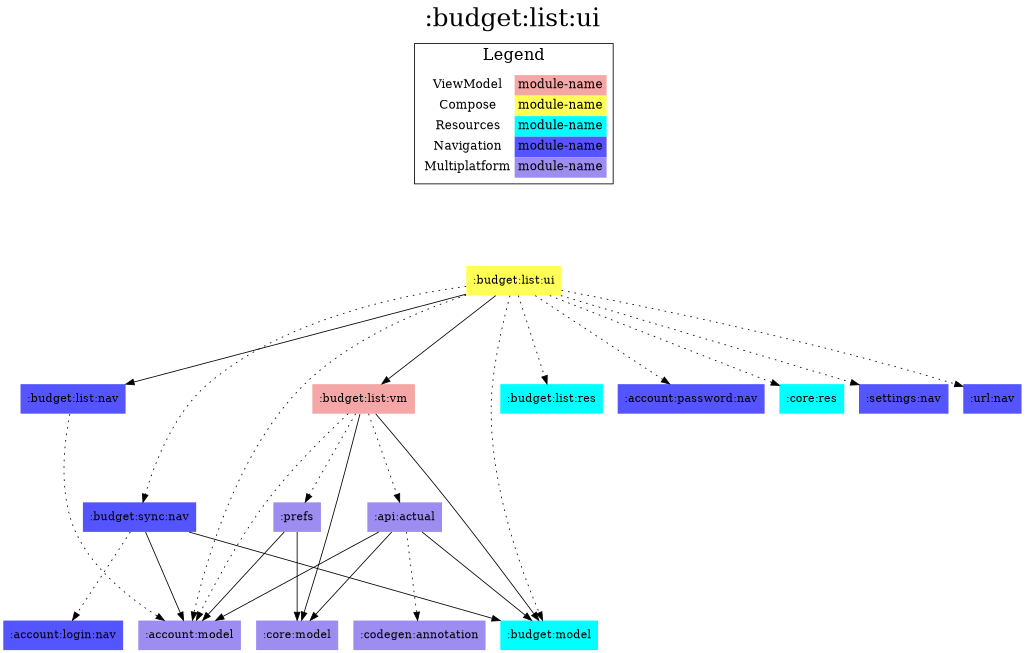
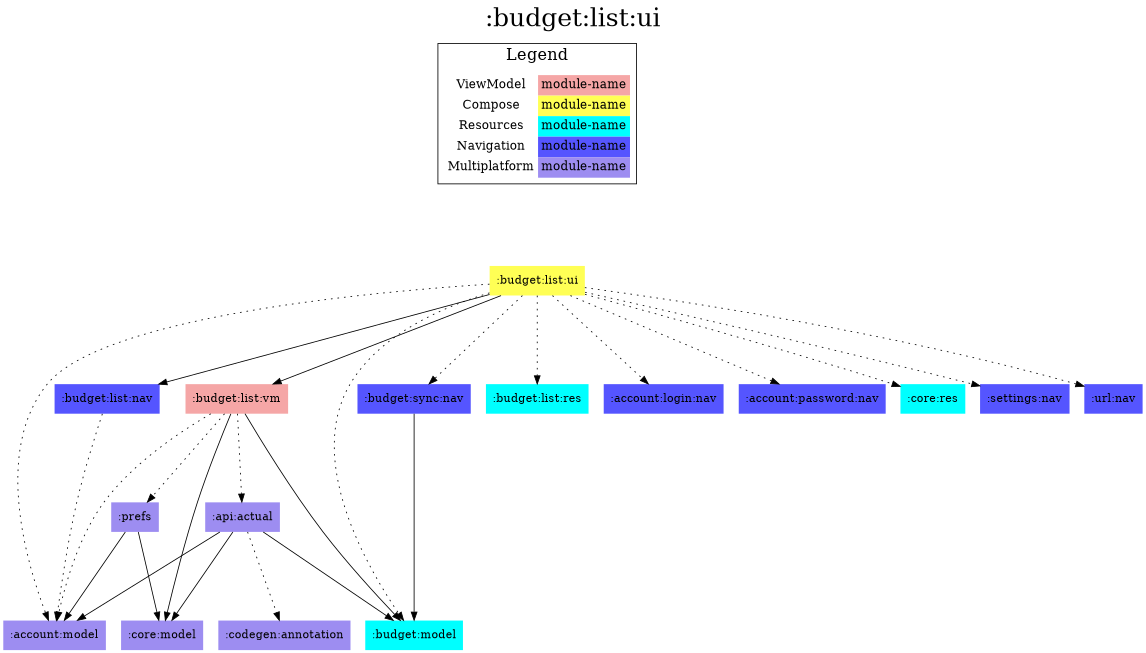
edge ":budget:sync:nav" -> ":account:model": removed
edge ":budget:sync:nav" -> ":account:login:nav": now ":budget:list:ui" -> ":account:login:nav"
